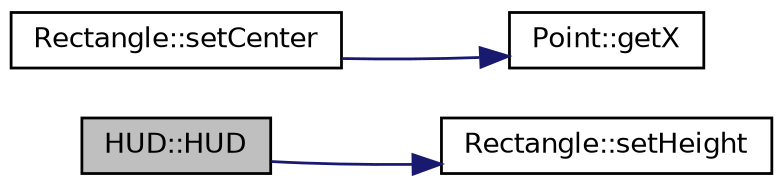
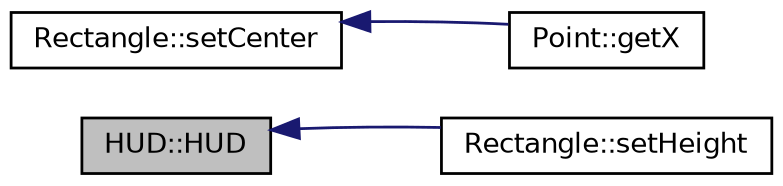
edge "Rectangle::setCenter" -> "Point::getX": reversed
edge "HUD::HUD" -> "Rectangle::setHeight": reversed
